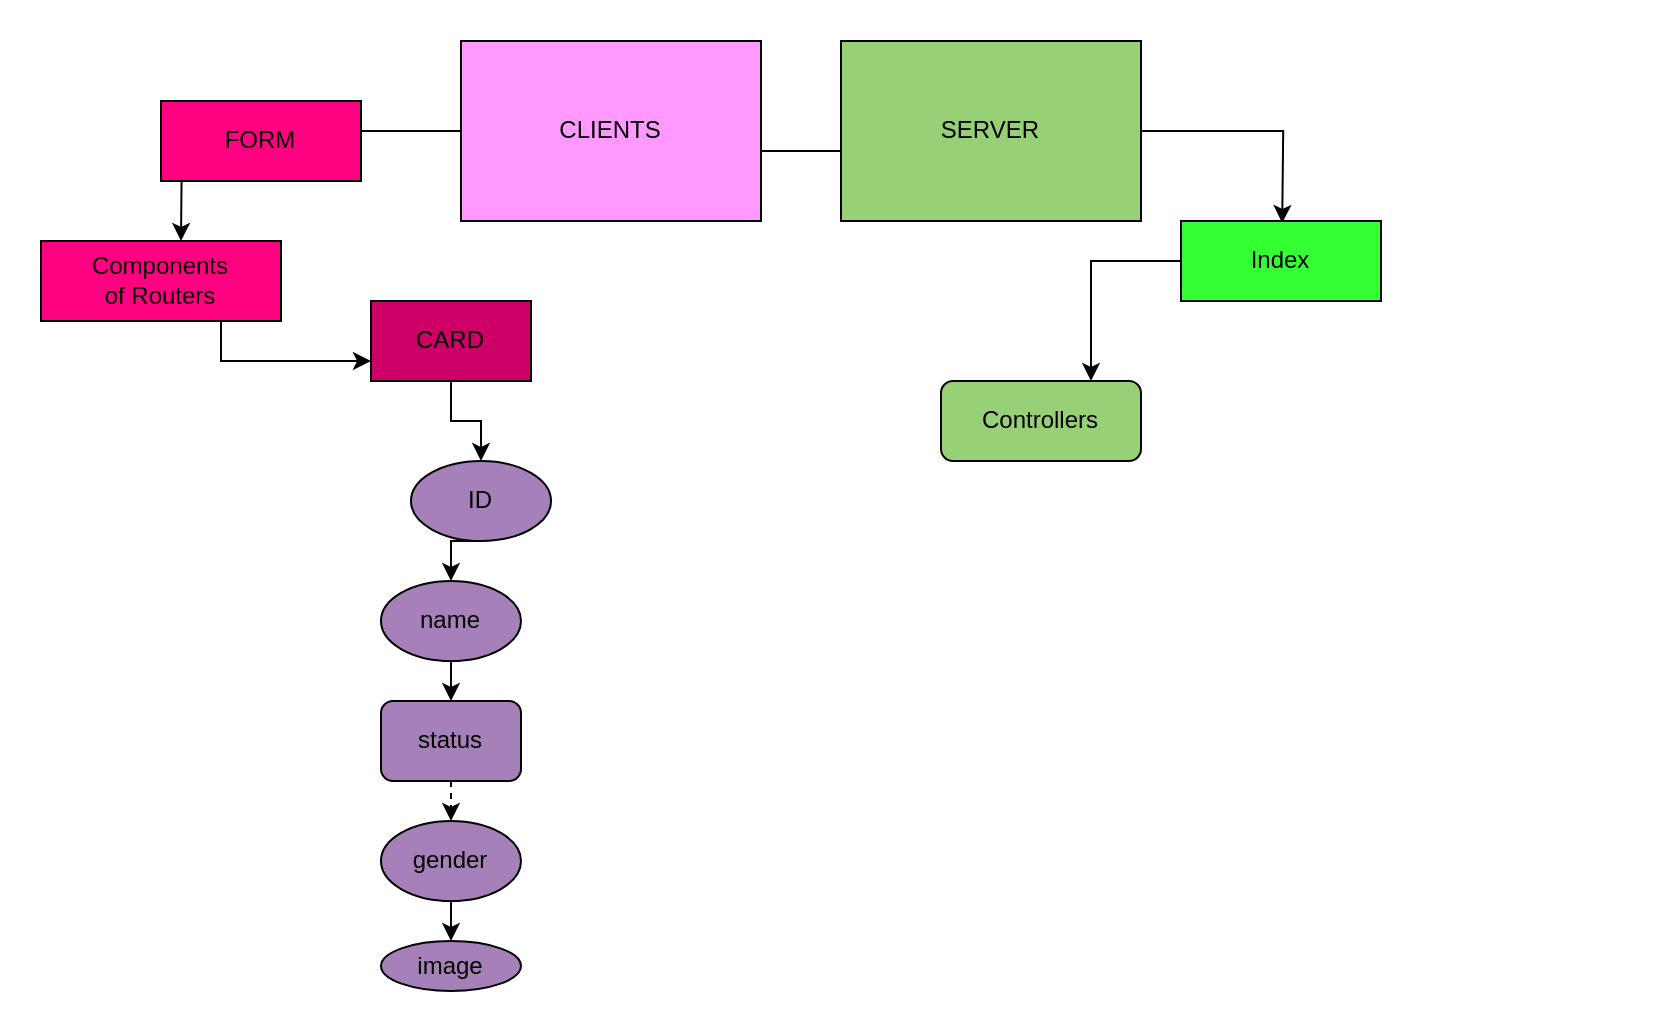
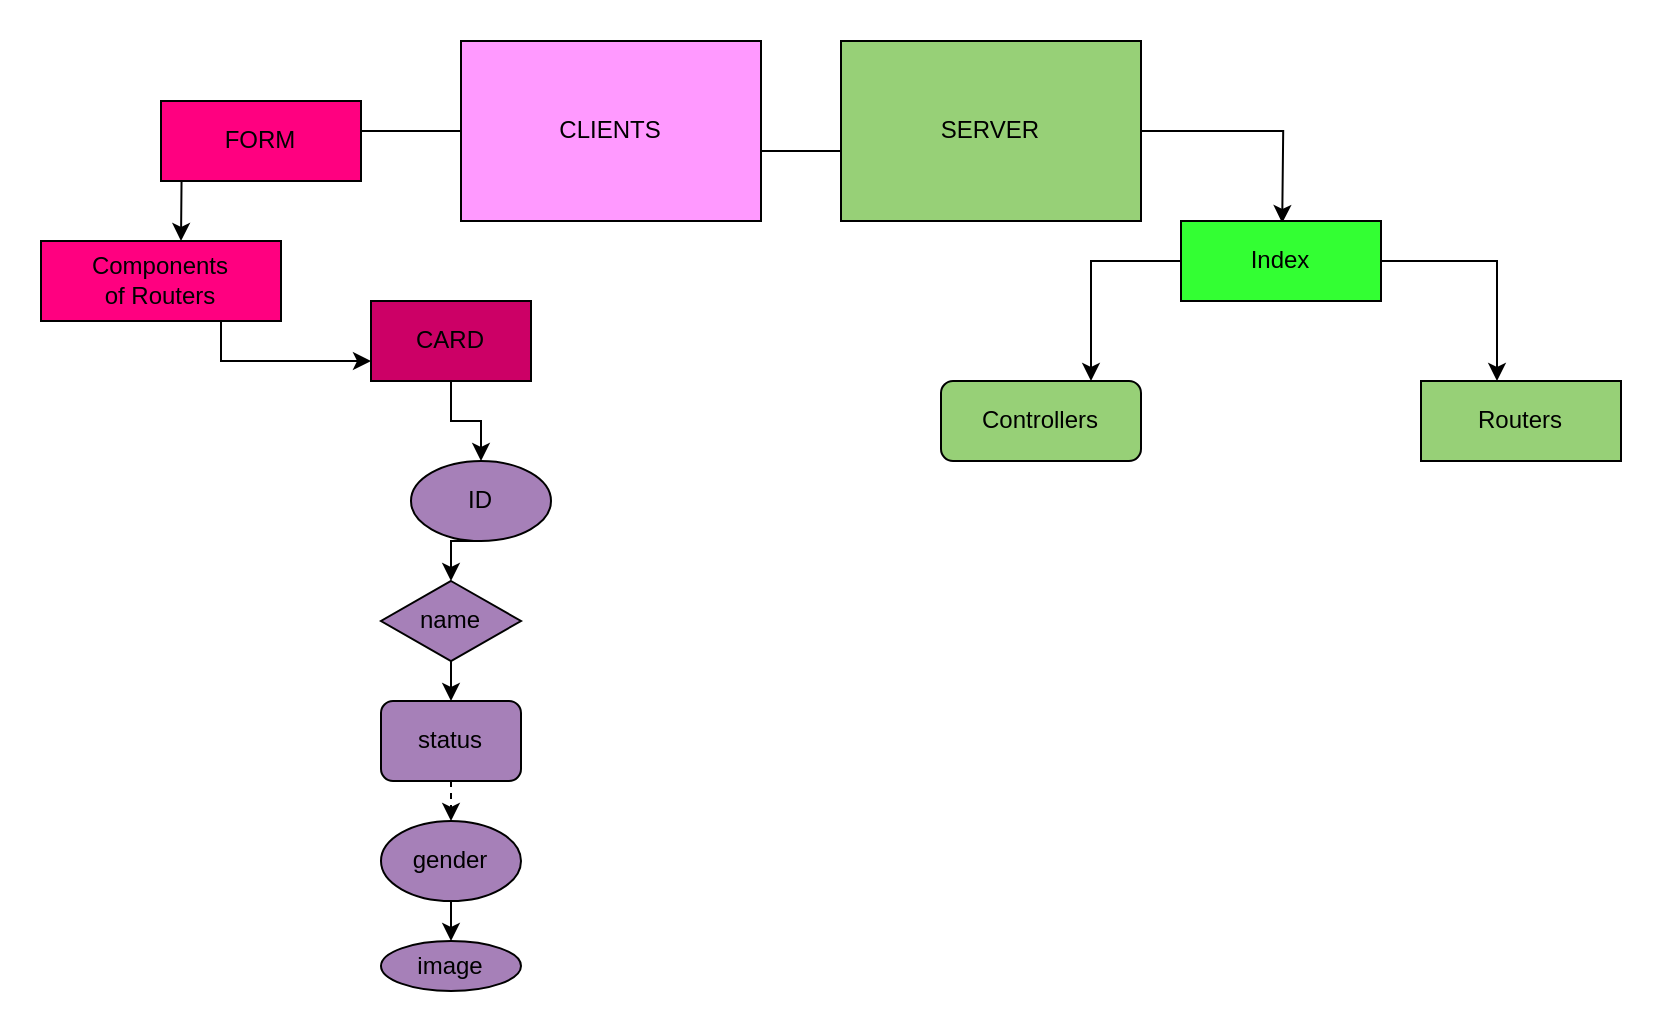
edge "Index" -> "Routers": added
node "Routers": added
node "name": shape ellipse -> diamond
